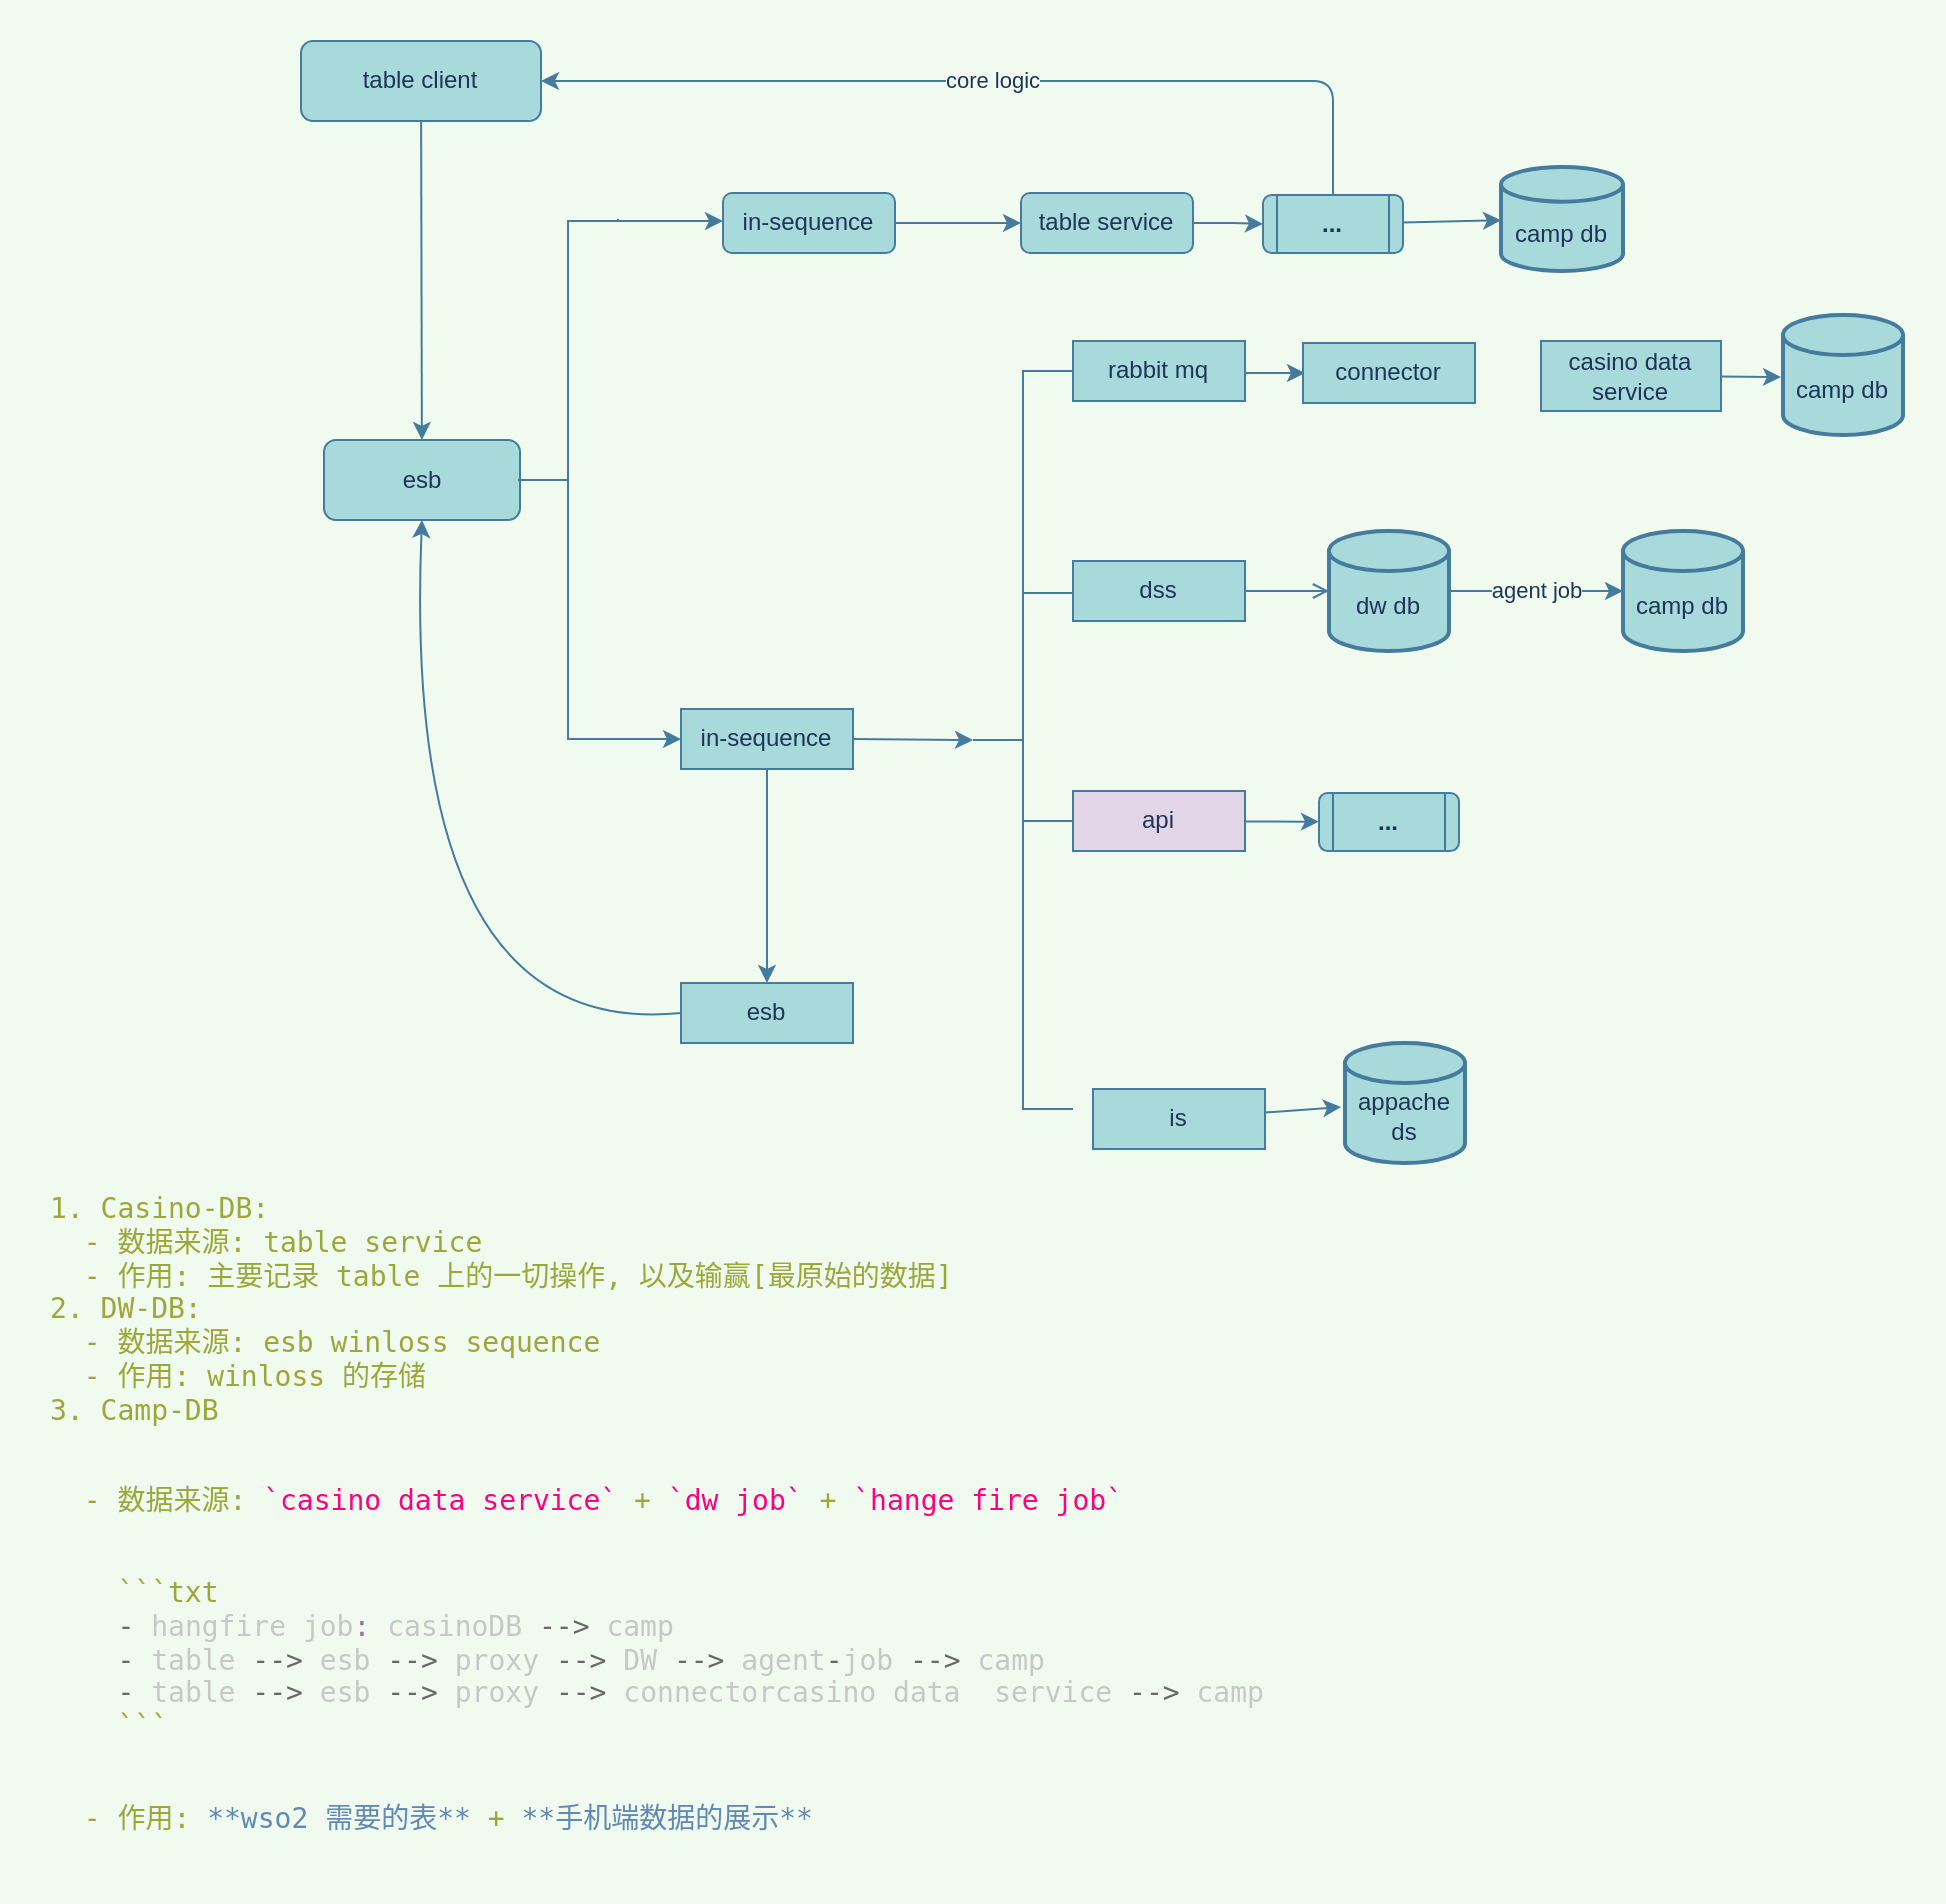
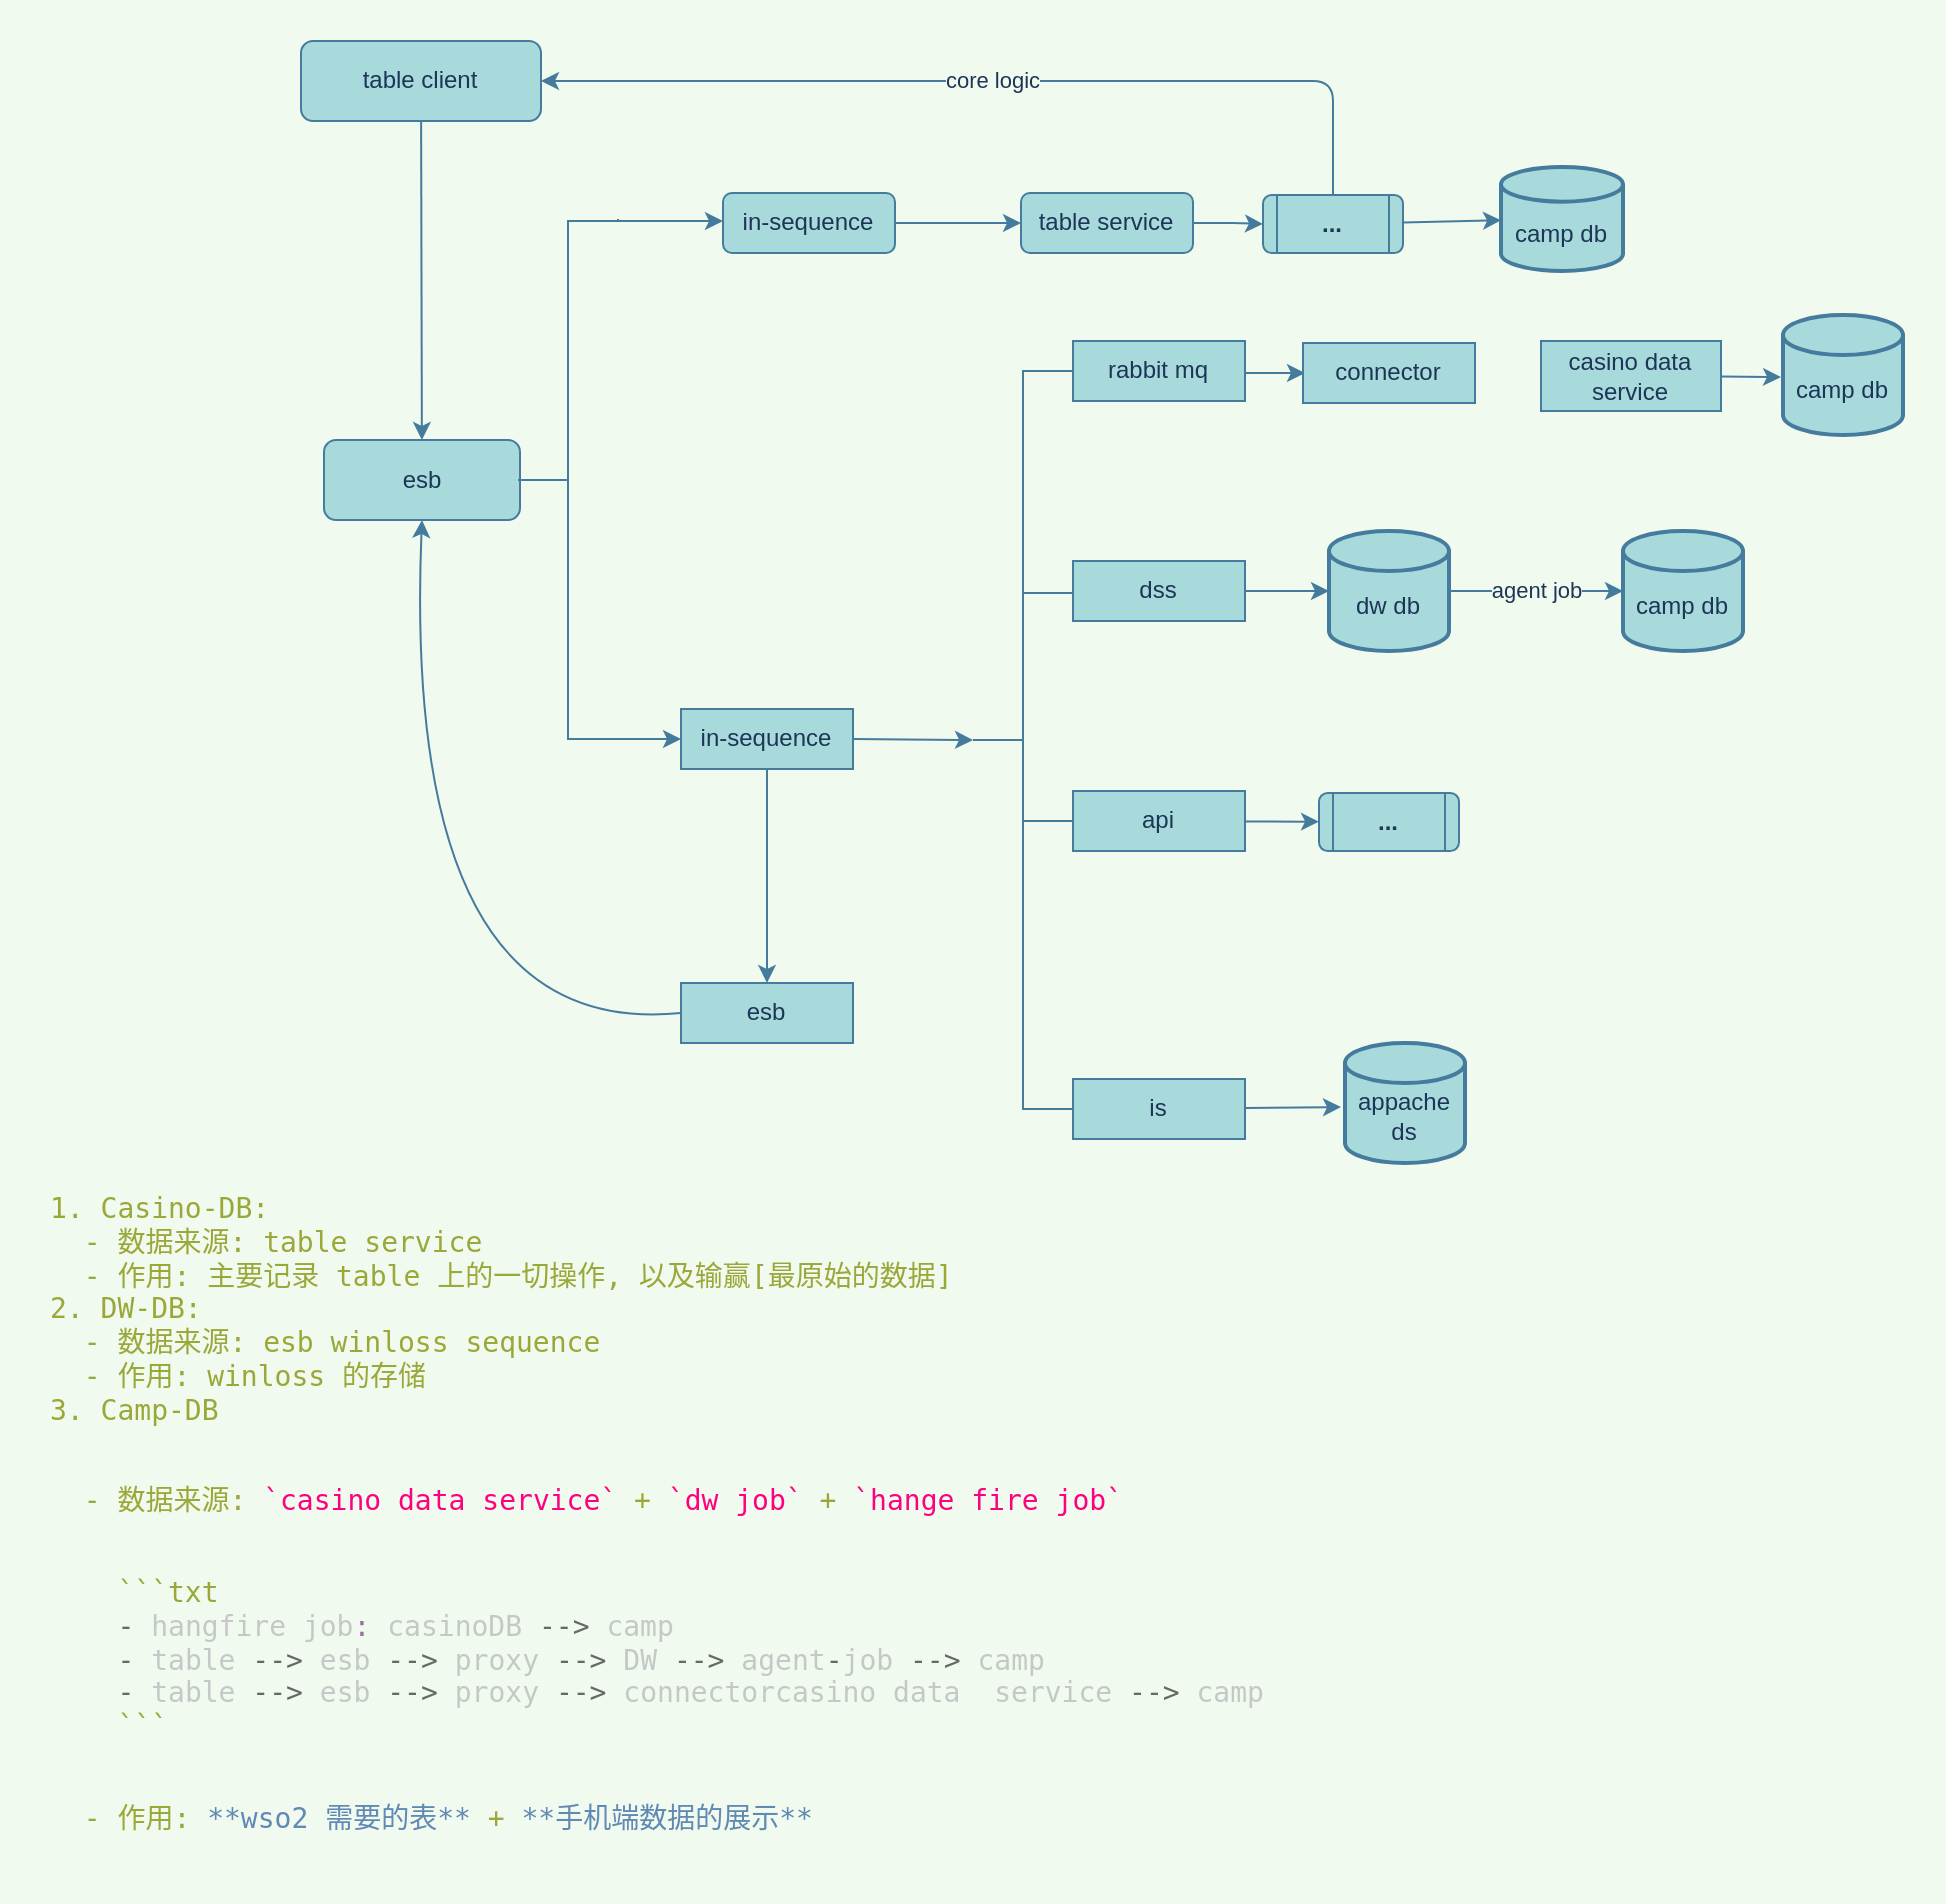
edge "dss" -> "dw db": arrowhead open -> classic
node "api": fillcolor #e1d5e7 -> #a8dadc
node "is": moved (1179, 1119) -> (1159, 1109)
